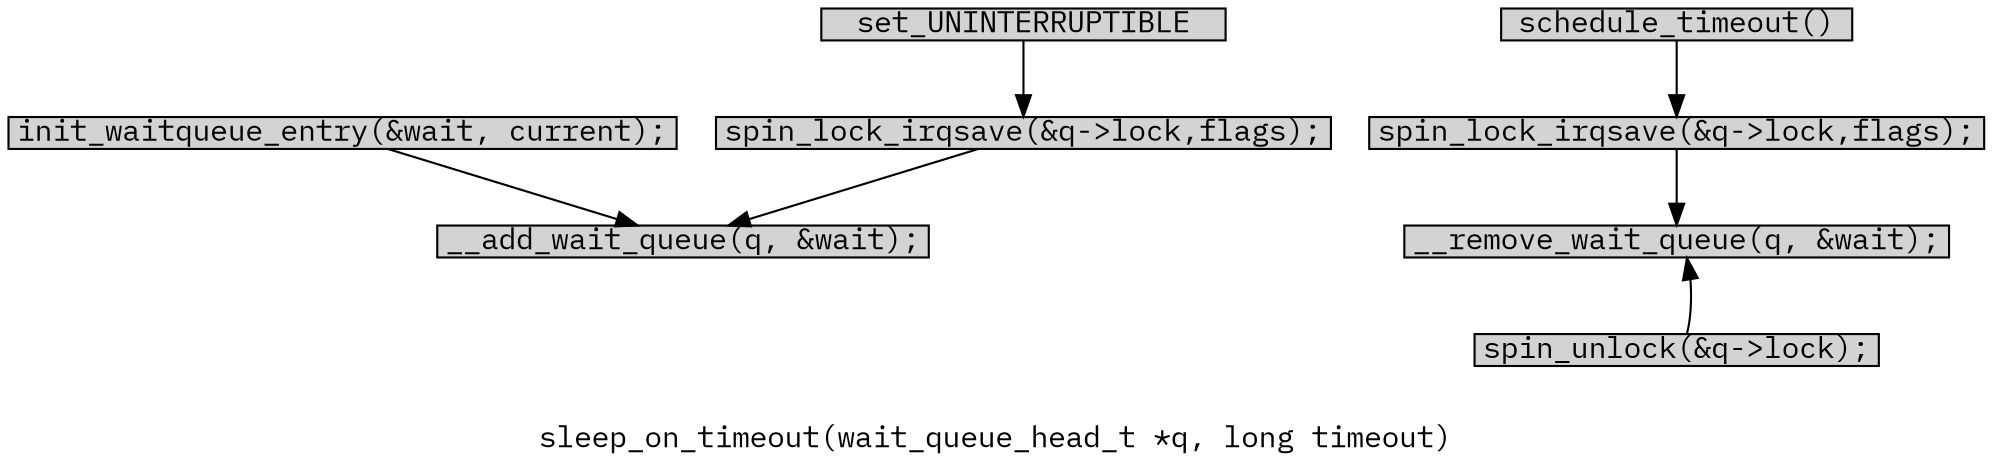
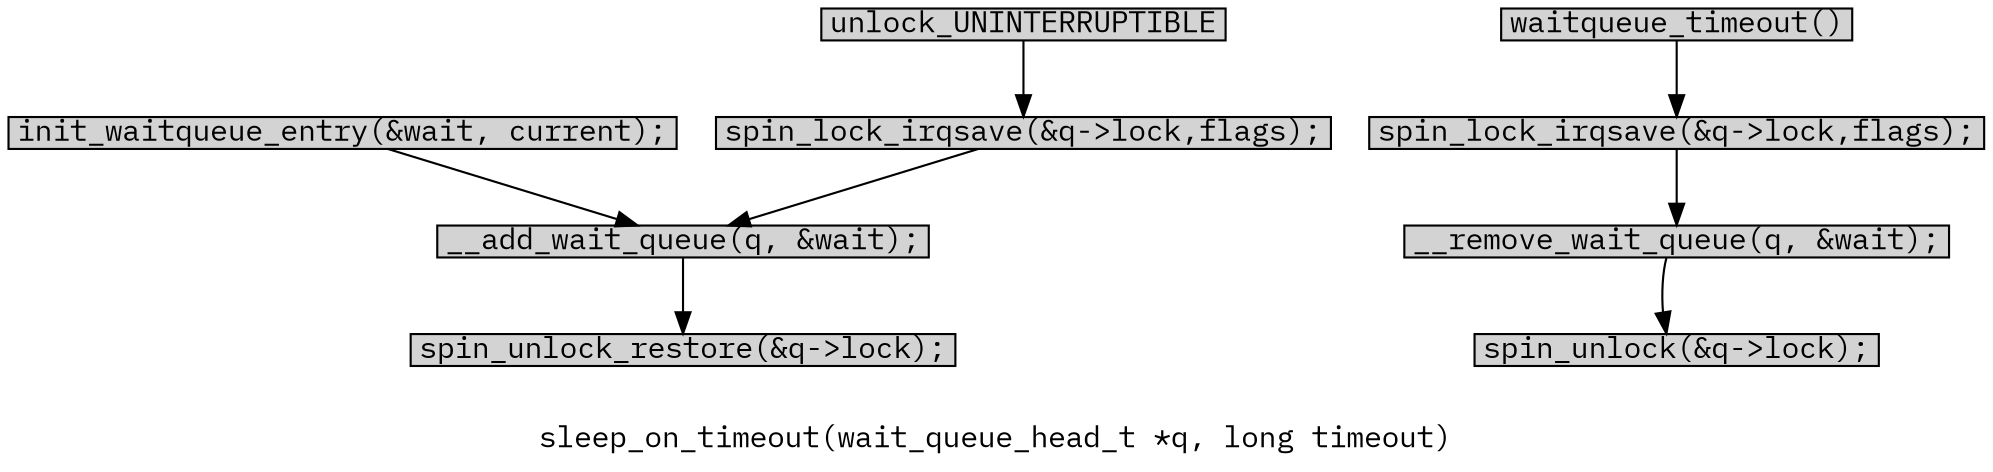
node "set_UNINTERRUPTIBLE": label "set_UNINTERRUPTIBLE" -> "unlock_UNINTERRUPTIBLE"
node "schedule_timeout()": label "schedule_timeout()" -> "waitqueue_timeout()"
edge "spin_unlock(&q->lock);" -> "__remove_wait_queue(q, &wait);": reversed
node "spin_unlock_restore(&q->lock);": added
